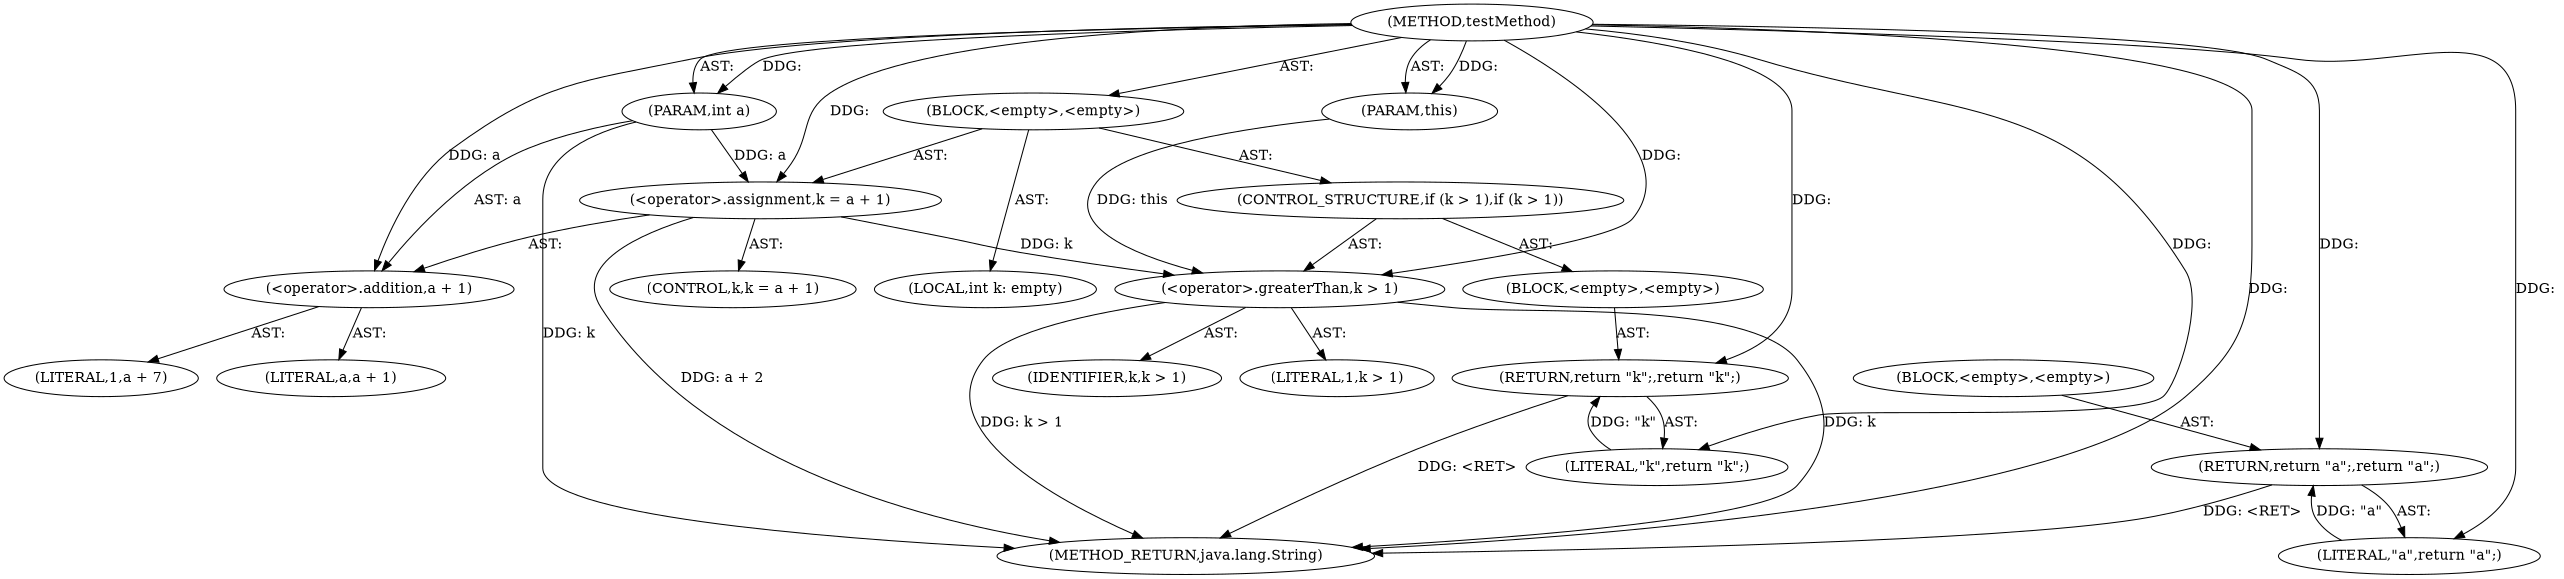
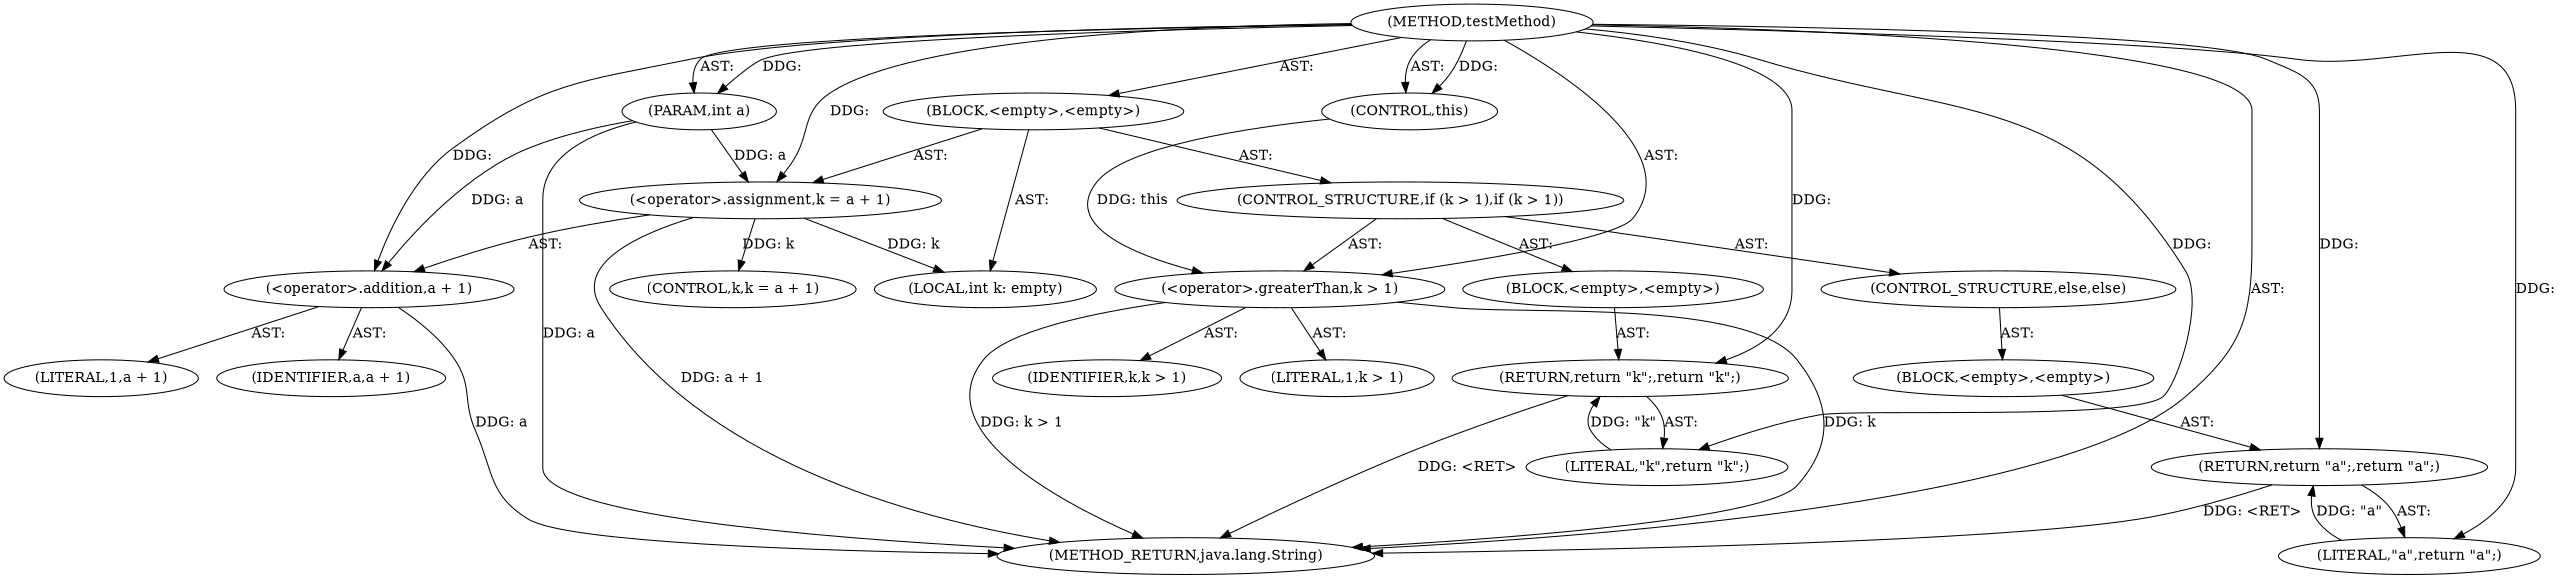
node "(PARAM,this)": label "(PARAM,this)" -> "(CONTROL,this)"
edge "(METHOD,testMethod)" -> "(<operator>.addition,a + 1)": label "DDG: a" -> "DDG: "
edge "(METHOD,testMethod)" -> "(<operator>.greaterThan,k > 1)": label "DDG: " -> "AST: "
edge "(PARAM,int a)" -> "(<operator>.addition,a + 1)": label "AST: a" -> "DDG: a"
edge "(<operator>.assignment,k = a + 1)" -> "(CONTROL,k,k = a + 1)": label "AST: " -> "DDG: k"
edge "(<operator>.assignment,k = a + 1)" -> "(<operator>.greaterThan,k > 1)": now "(<operator>.assignment,k = a + 1)" -> "(LOCAL,int k: empty)"
node "(CONTROL_STRUCTURE,else,else)": added
edge "(METHOD,testMethod)" -> "(METHOD_RETURN,java.lang.String)": label "DDG: " -> "AST: "
edge "(PARAM,int a)" -> "(METHOD_RETURN,java.lang.String)": label "DDG: k" -> "DDG: a"
node "(LITERAL,1,a + 7)": label "(LITERAL,1,a + 7)" -> "(LITERAL,1,a + 1)"
node "(LITERAL,a,a + 1)": label "(LITERAL,a,a + 1)" -> "(IDENTIFIER,a,a + 1)"
edge "(<operator>.assignment,k = a + 1)" -> "(METHOD_RETURN,java.lang.String)": label "DDG: a + 2" -> "DDG: a + 1"
edge "(<operator>.addition,a + 1)" -> "(METHOD_RETURN,java.lang.String)": added, label "DDG: a"
